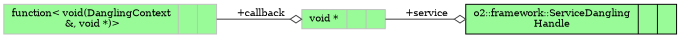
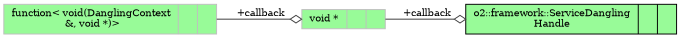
edge "void *" -> "o2::framework::ServiceDangling": label " +service" -> " +callback"
